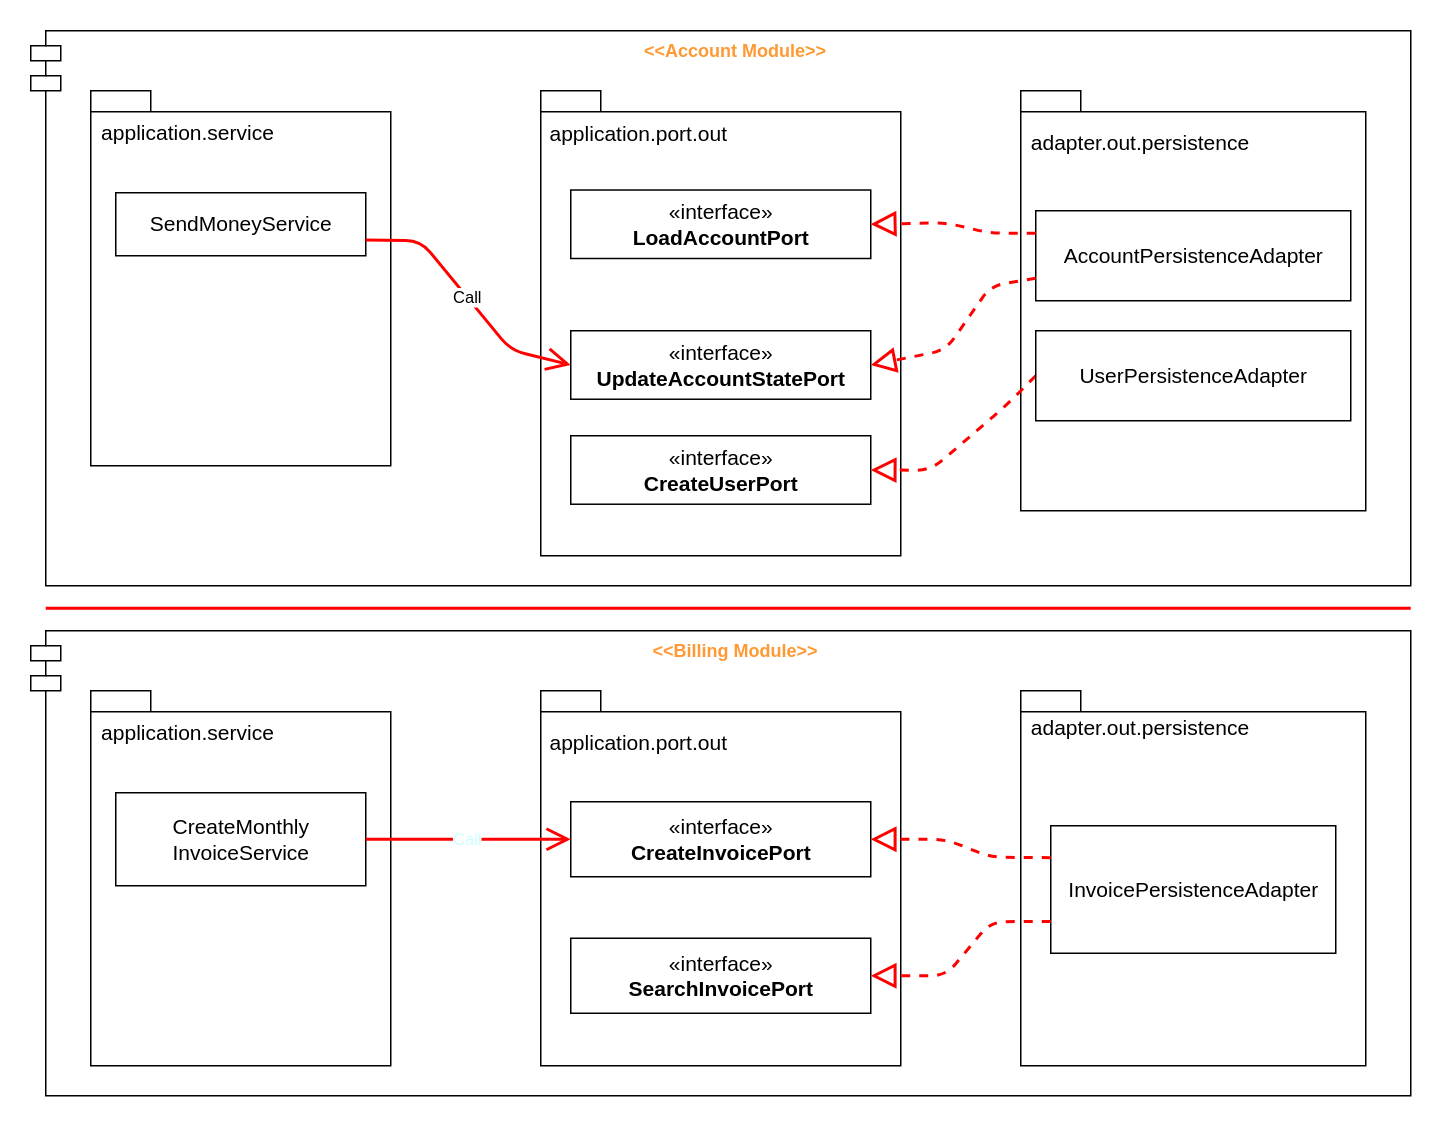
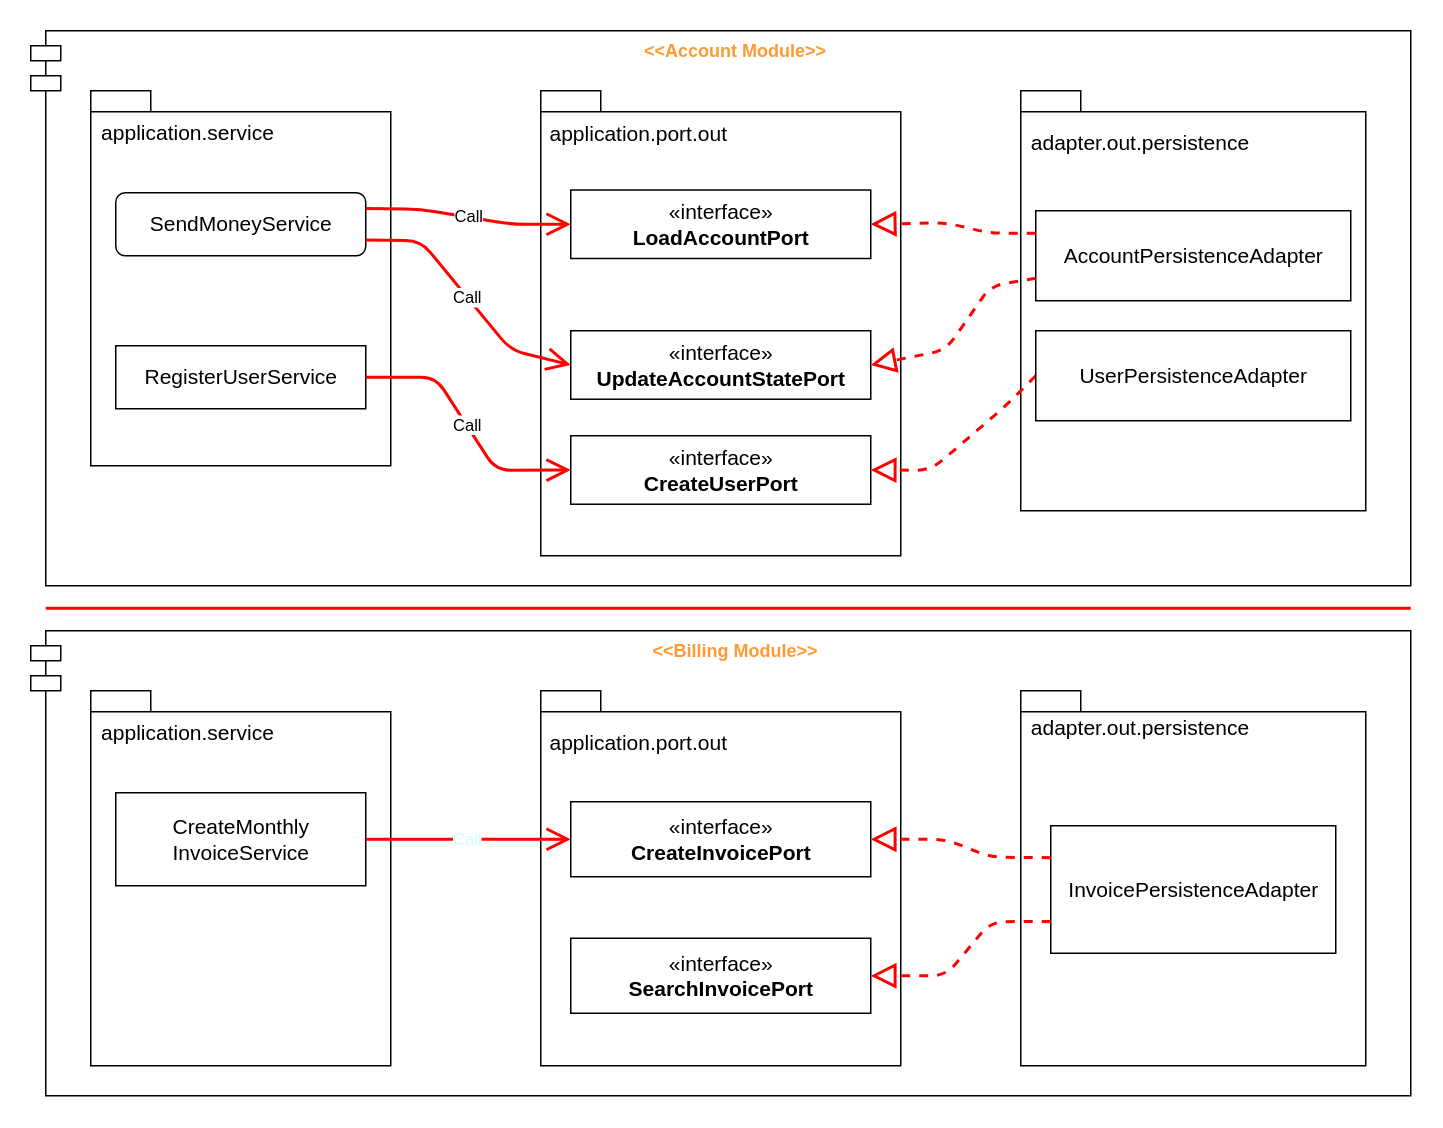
edge "SendMoneyService" -> "«interface»LoadAccountPort": added, label "Call"
node "SendMoneyService": shape rectangle -> rounded rectangle
node "RegisterUserService": added
edge "RegisterUserService" -> "«interface»CreateUserPort": added, label "Call"
